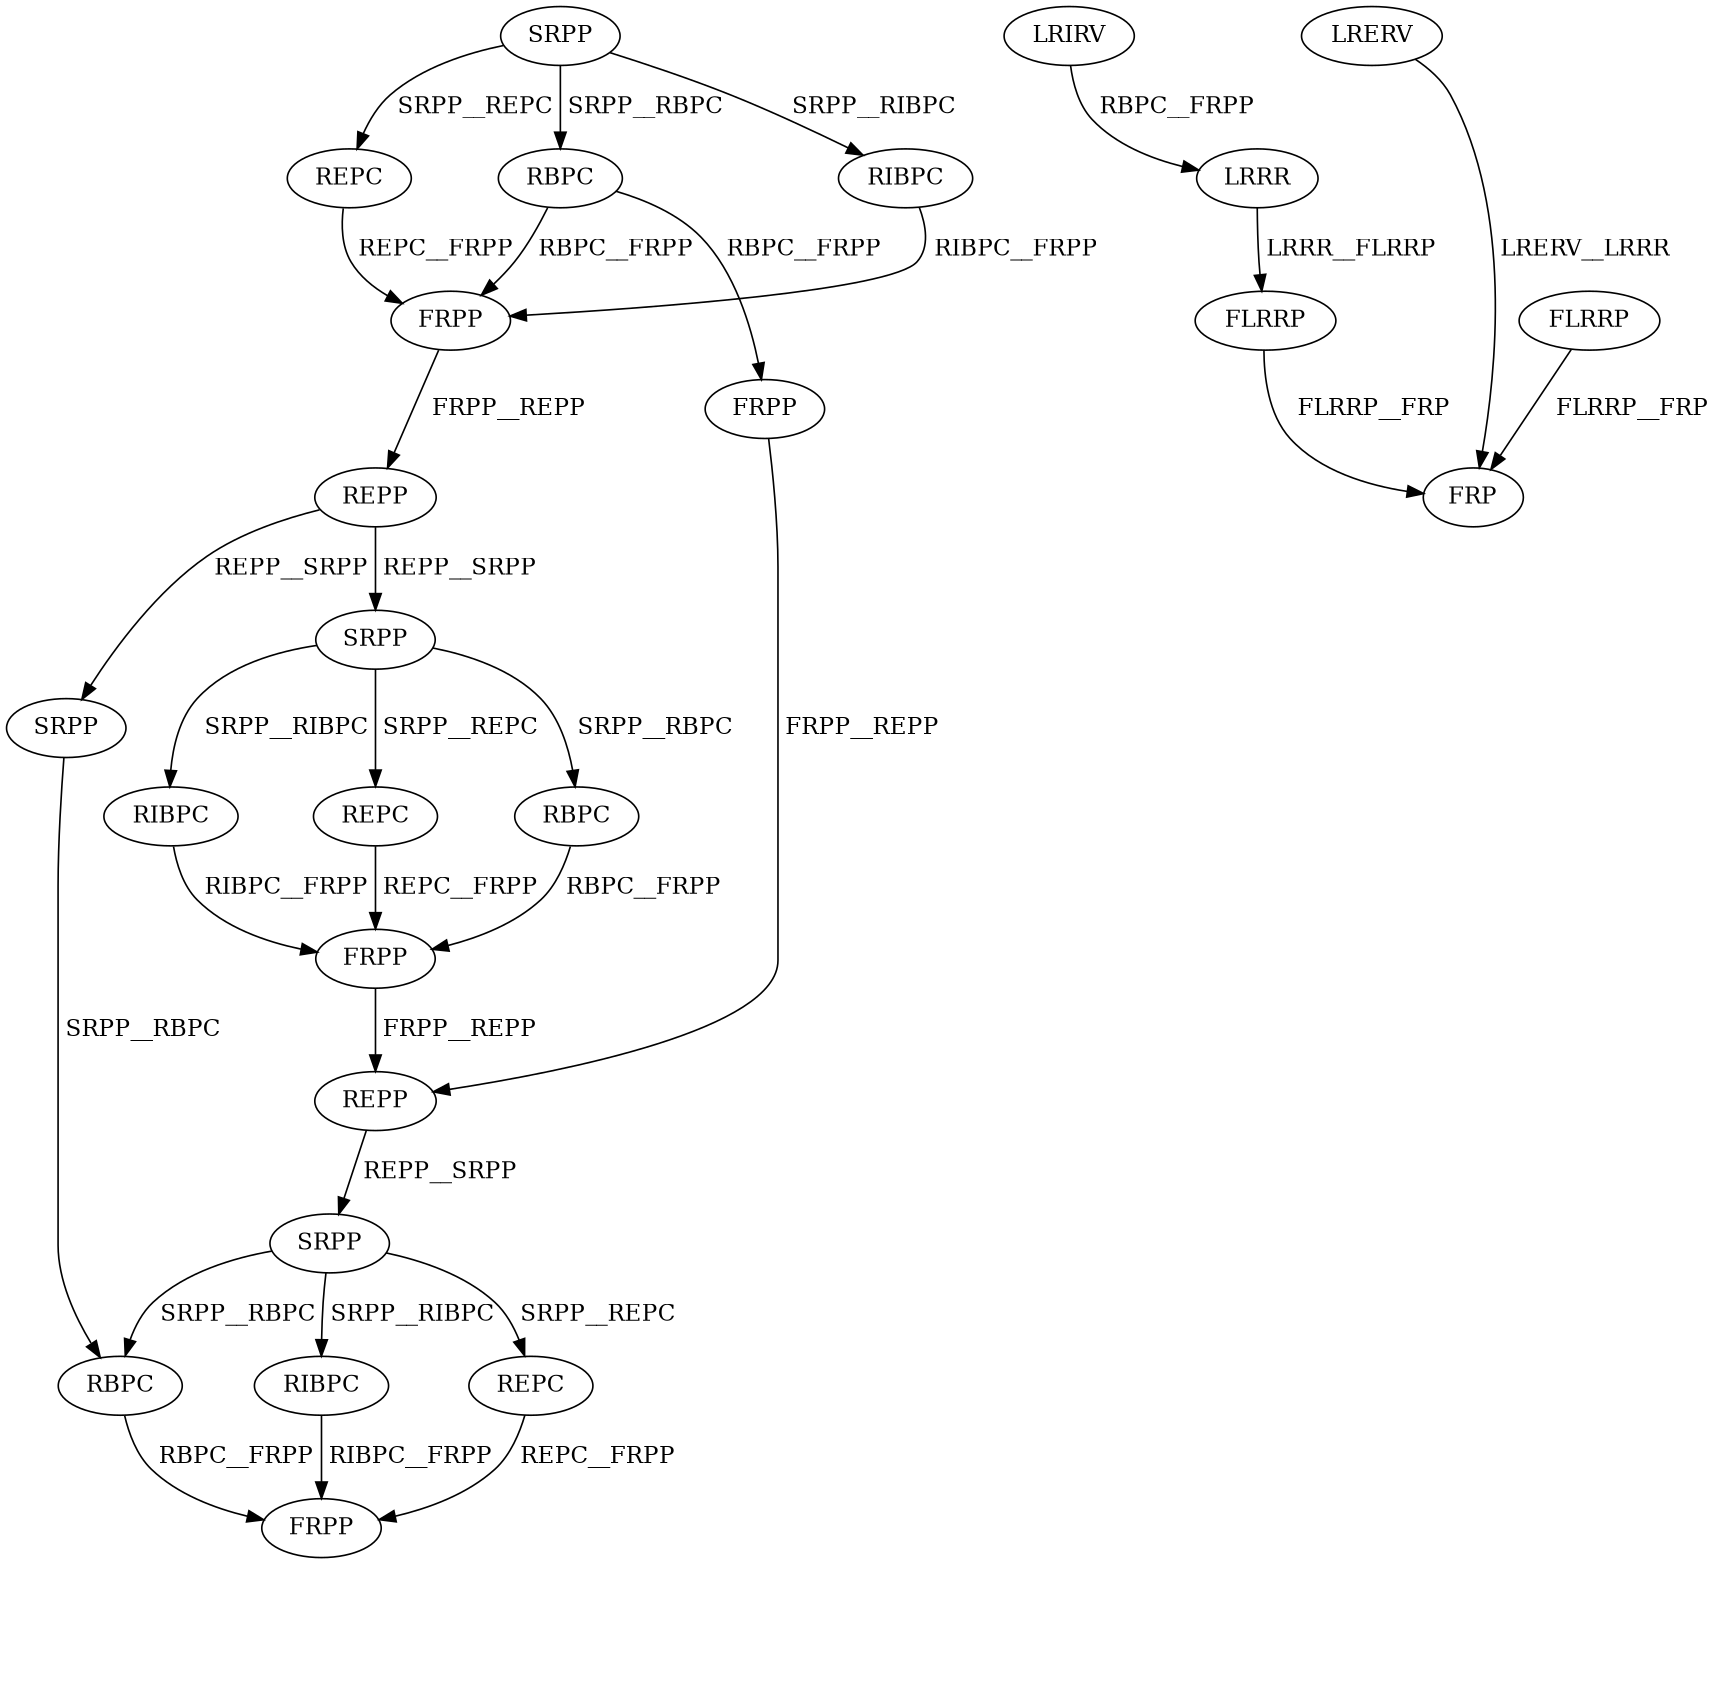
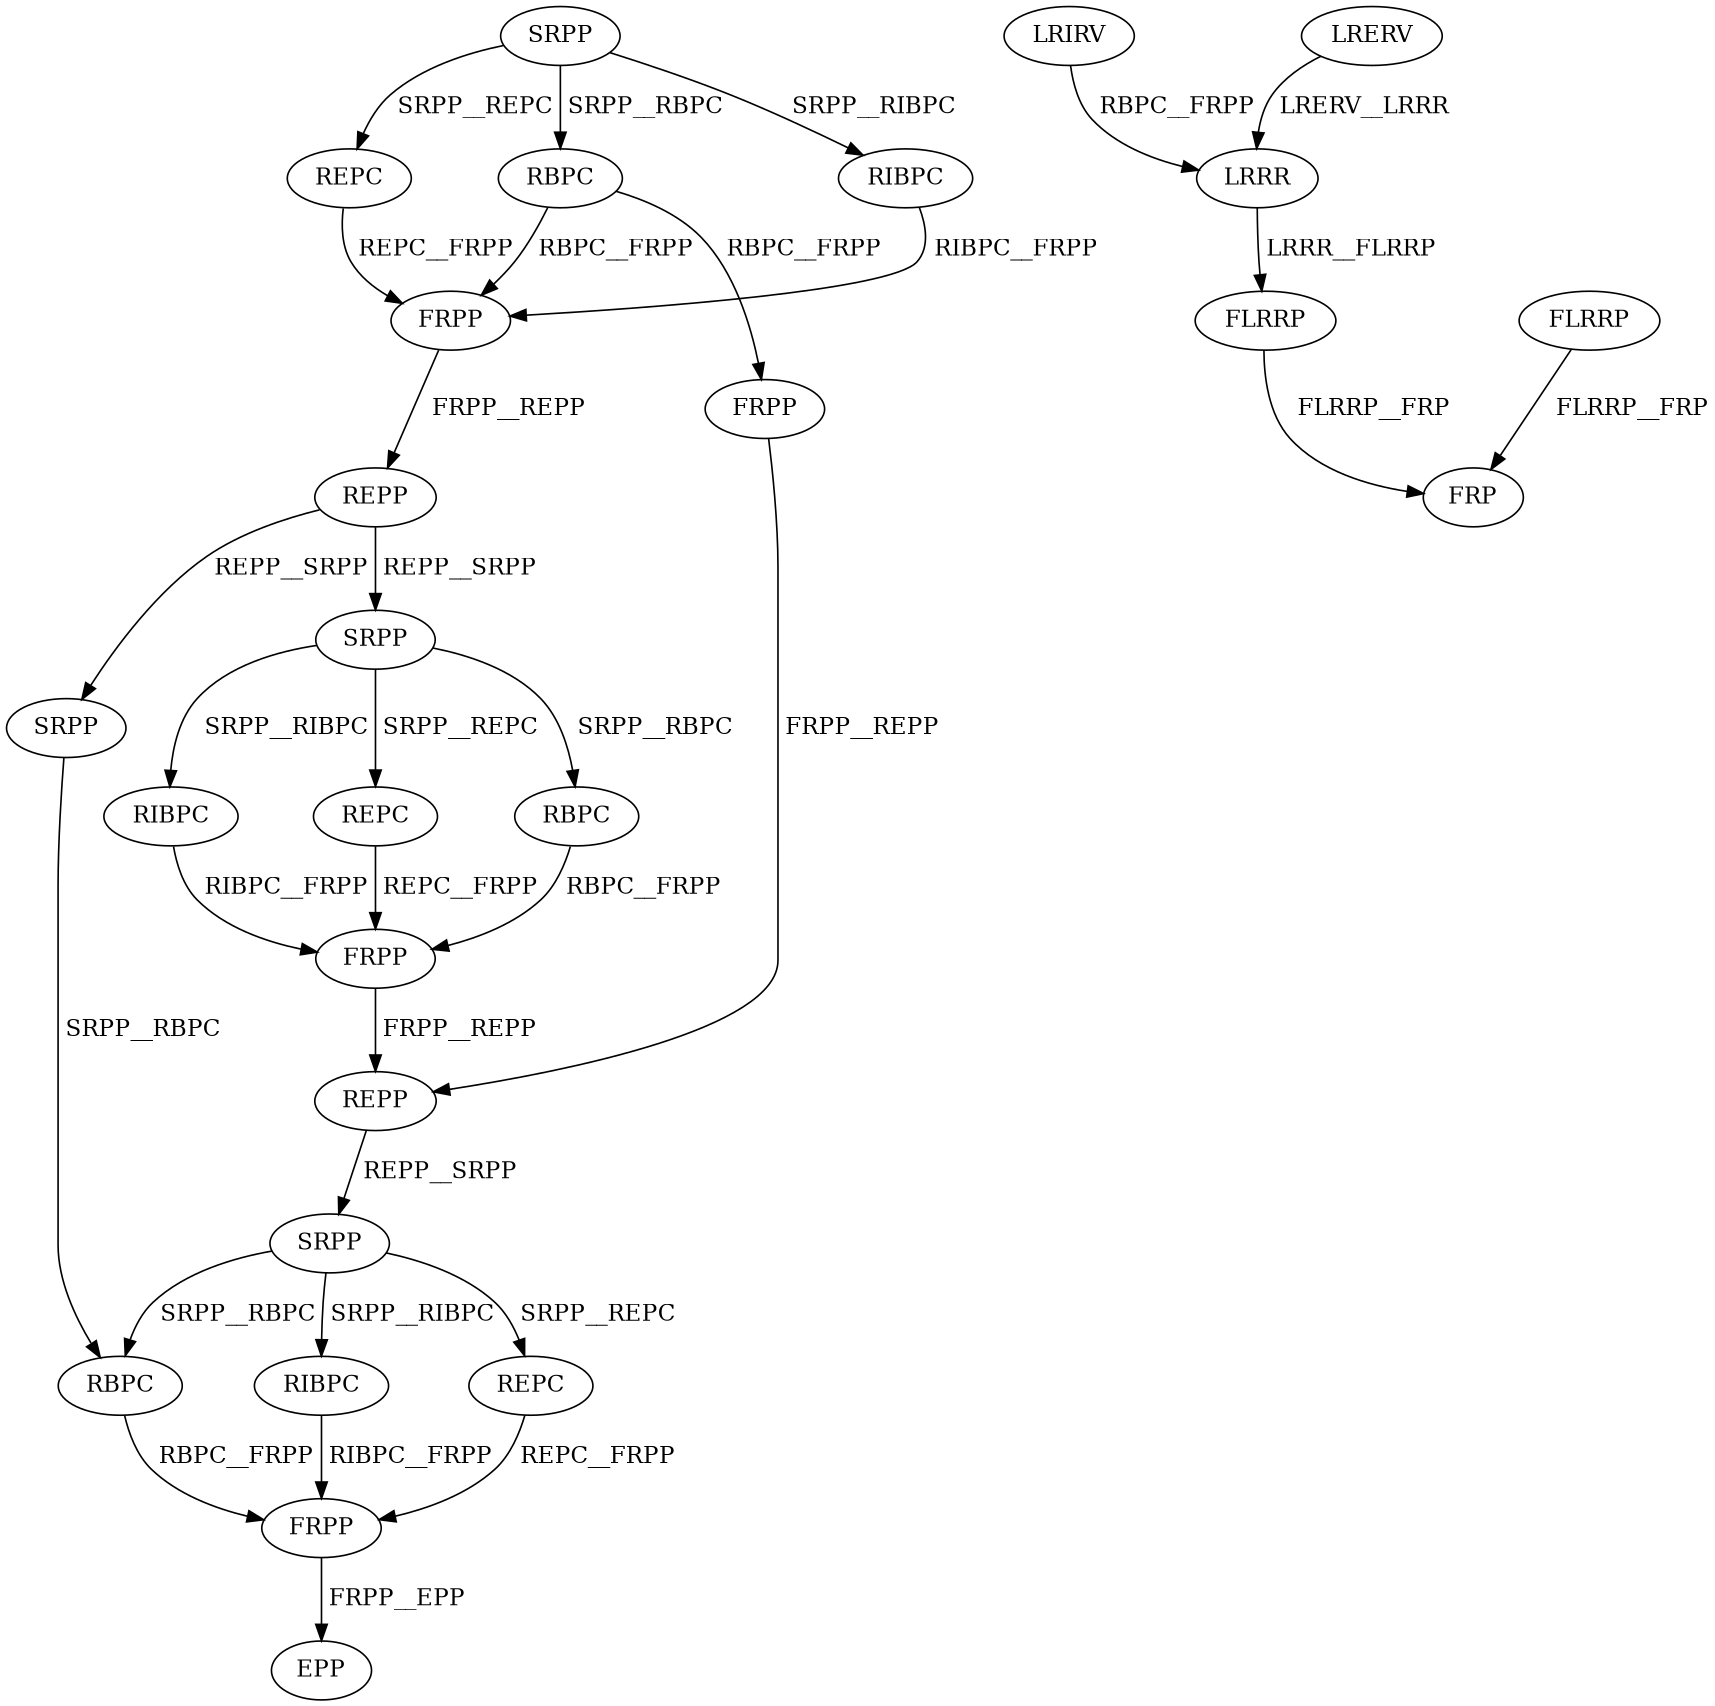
edge "LRERV" -> "FRP": now "LRERV" -> "LRRR"
node "EPP": added
